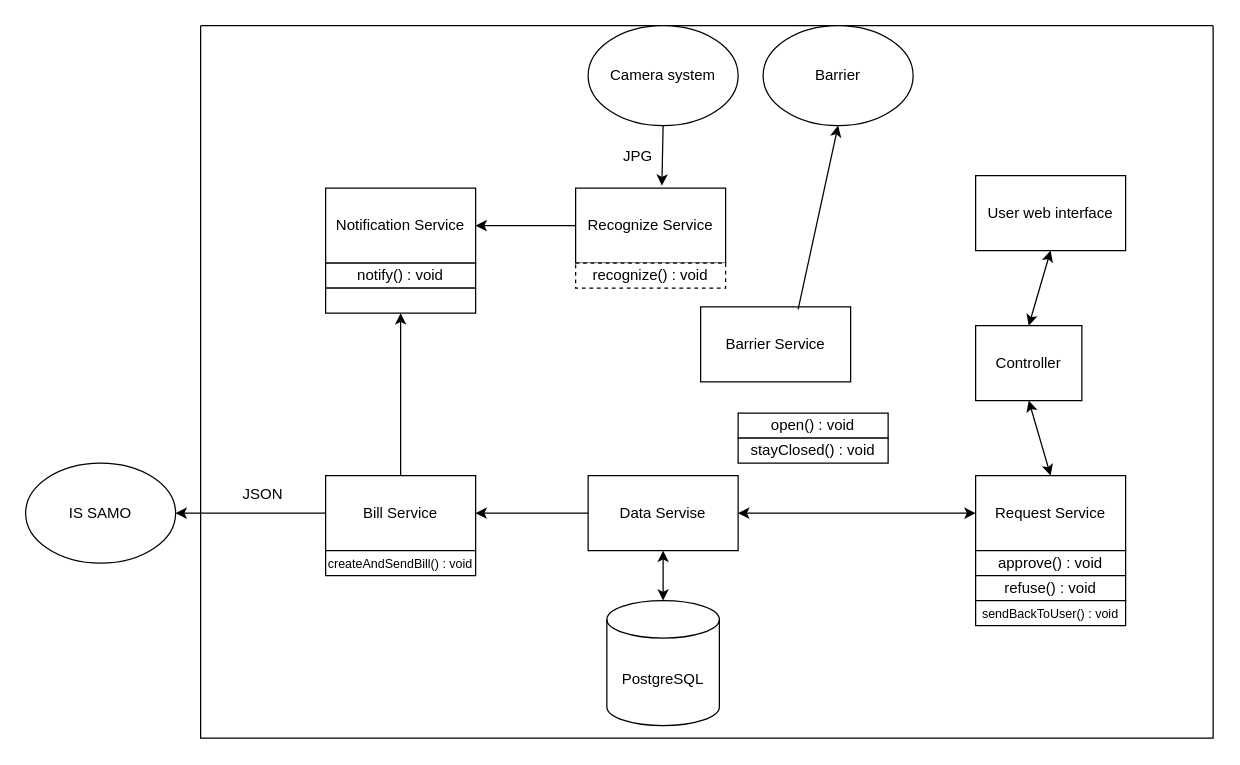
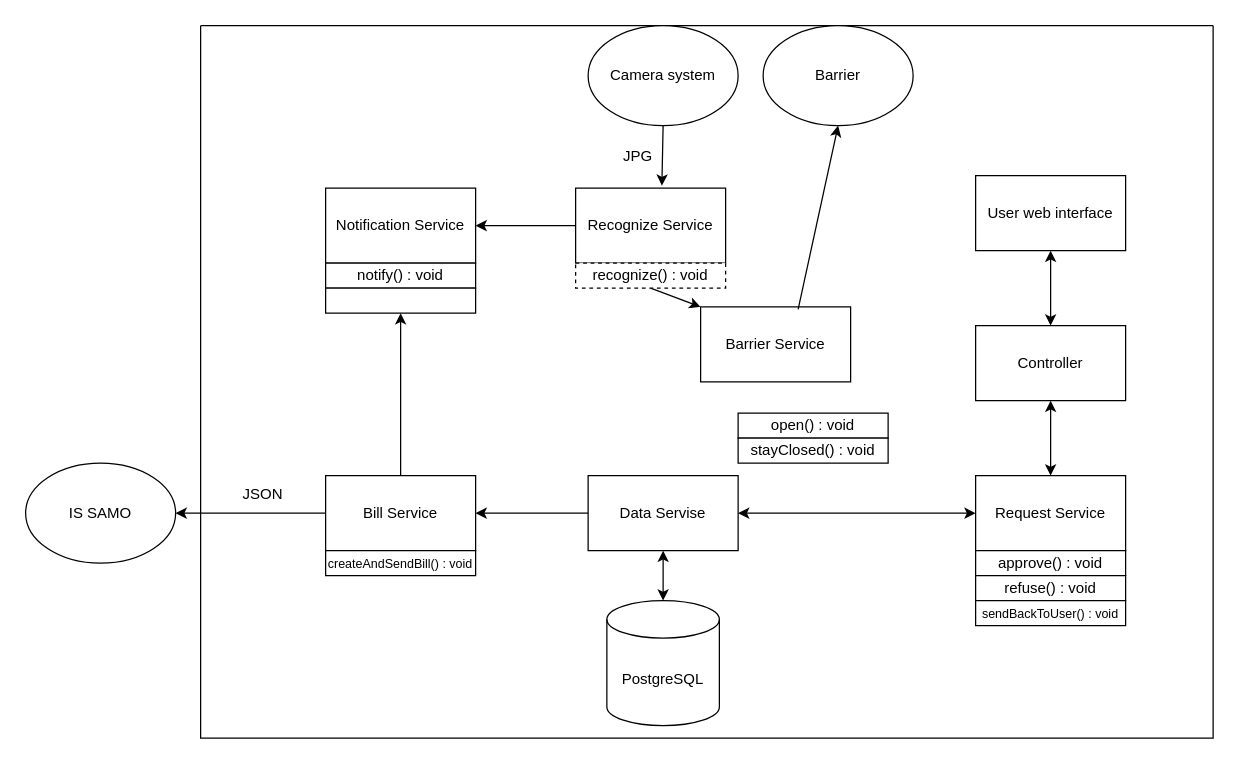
edge "recognize() : void" -> "Barrier Service": added
node "Controller": size 106x75 -> 150x75
